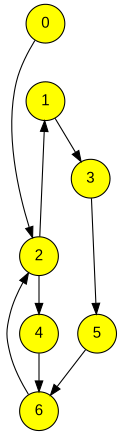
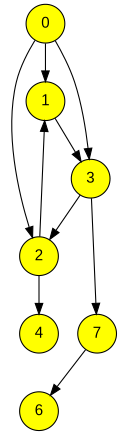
edge "0" -> "1": added
edge "0" -> "3": added
node "5": label "5" -> "7"
edge "6" -> "2": now "3" -> "2"
edge "4" -> "6": removed
